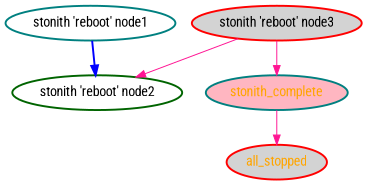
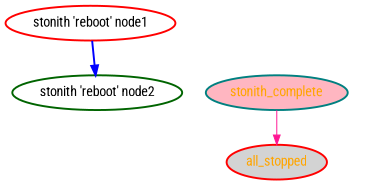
node "stonith 'reboot' node1": color teal -> red
node "stonith 'reboot' node3": removed
